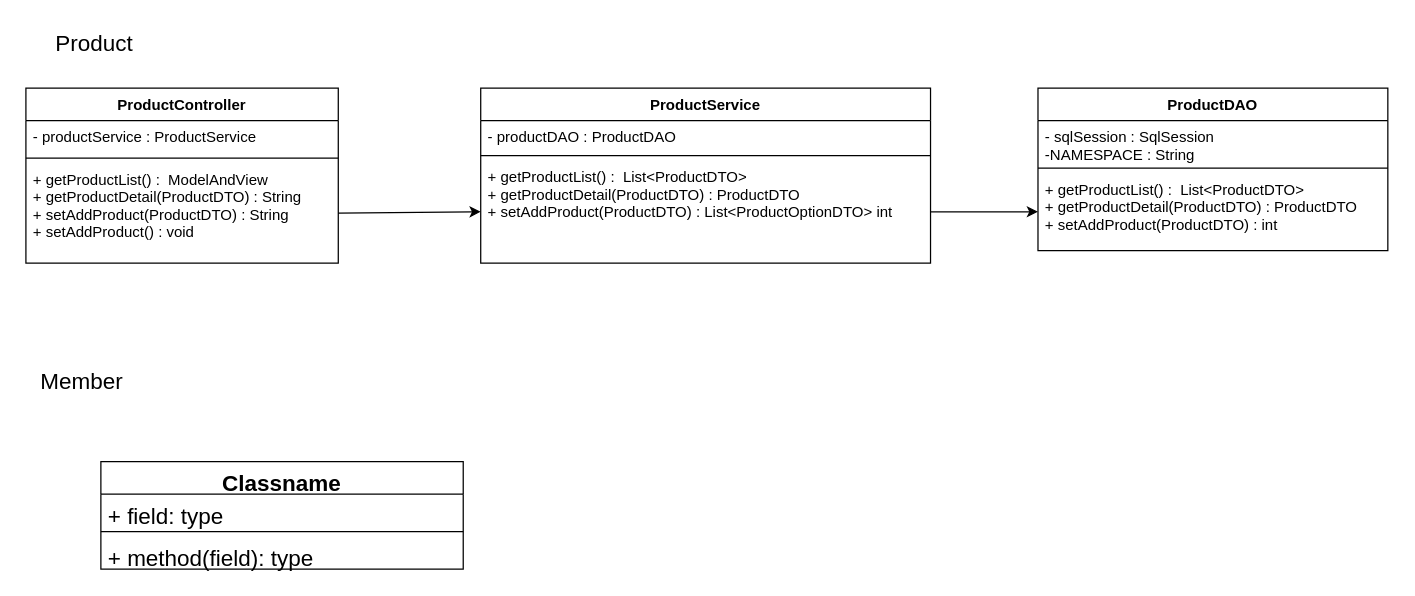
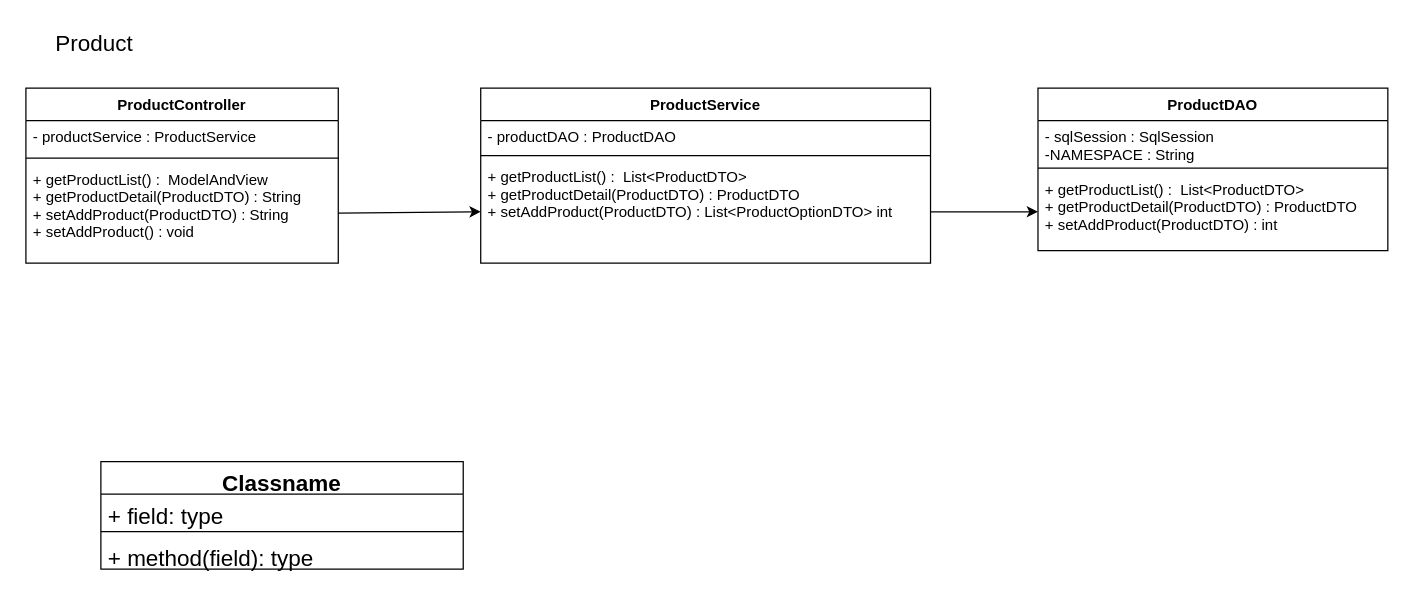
node "Member": removed
